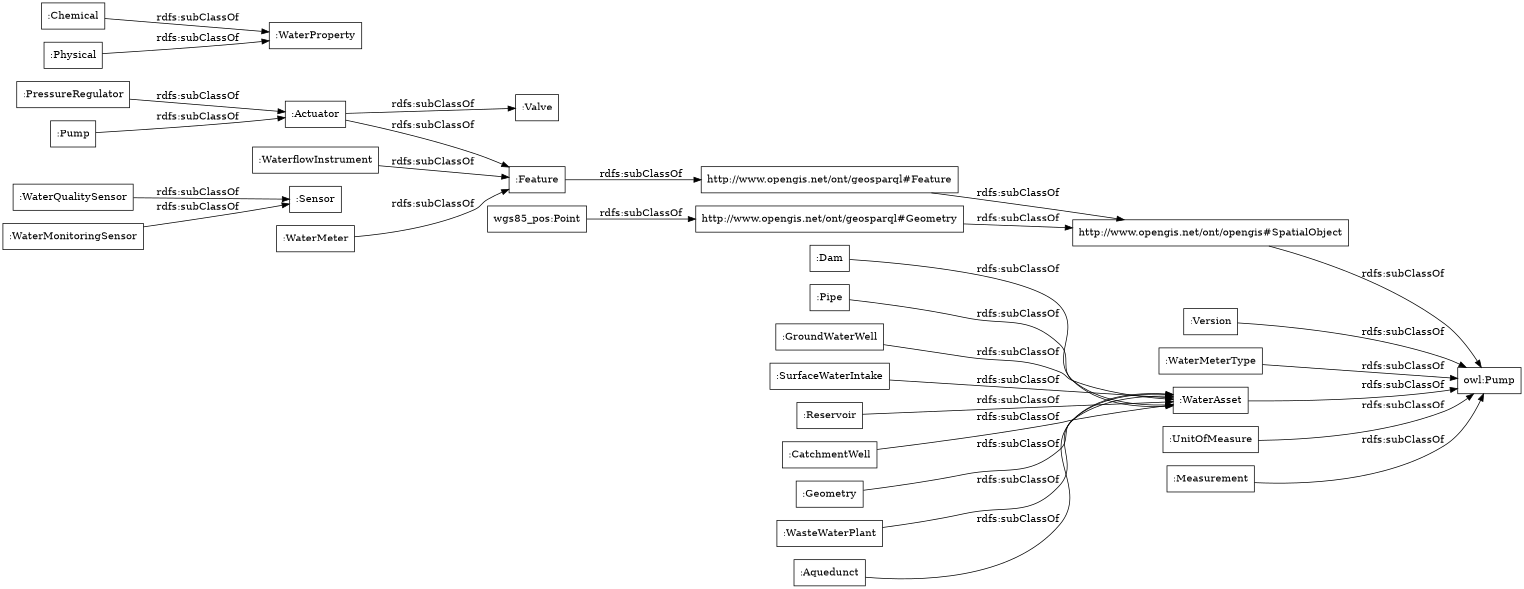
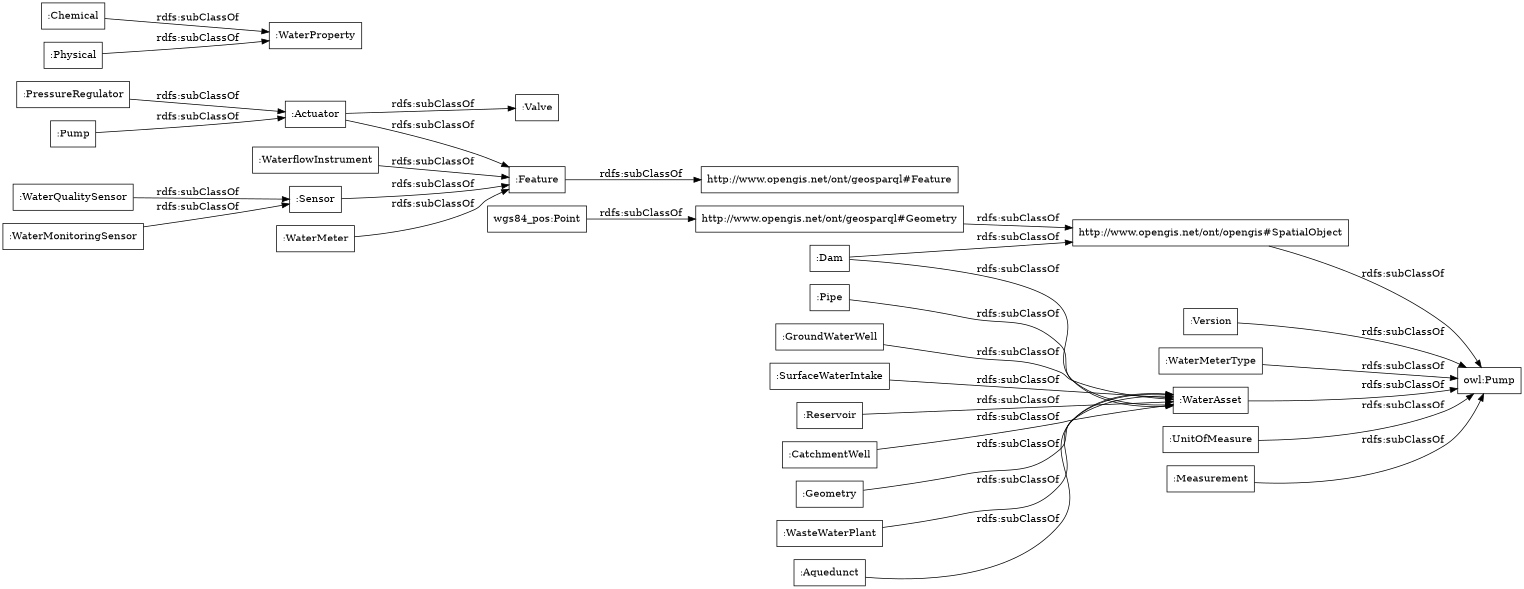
edge ":Sensor" -> ":Feature": added, label "rdfs:subClassOf"
edge "http://www.opengis.net/ont/geosparql#Feature" -> "http://www.opengis.net/ont/opengis#SpatialObject": now ":Dam" -> "http://www.opengis.net/ont/opengis#SpatialObject"
node "wgs85_pos:Point": label "wgs85_pos:Point" -> "wgs84_pos:Point"
